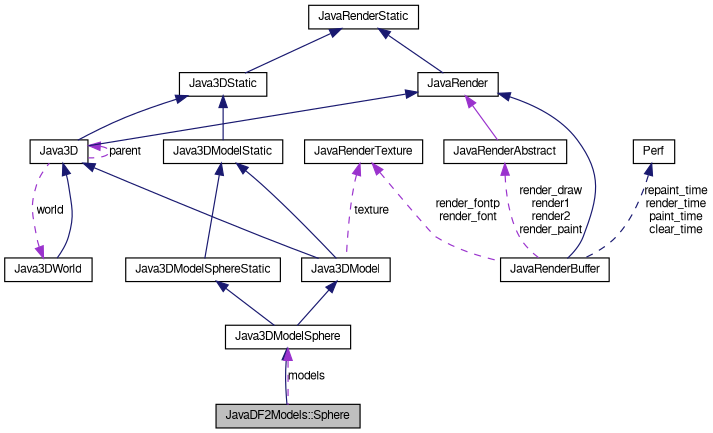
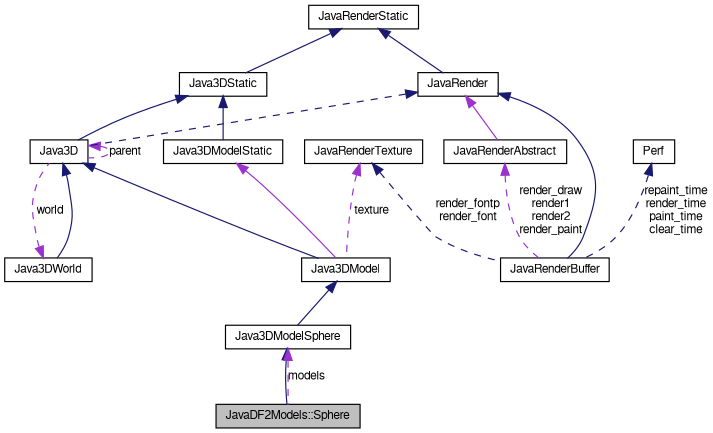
edge "Java3D" -> "JavaRender": style solid -> dashed
edge "Java3DModel" -> "Java3DModelStatic": color midnightblue -> darkorchid3
edge "JavaRenderBuffer" -> "JavaRenderTexture": color darkorchid3 -> midnightblue
node "Java3DModelSphereStatic": removed
